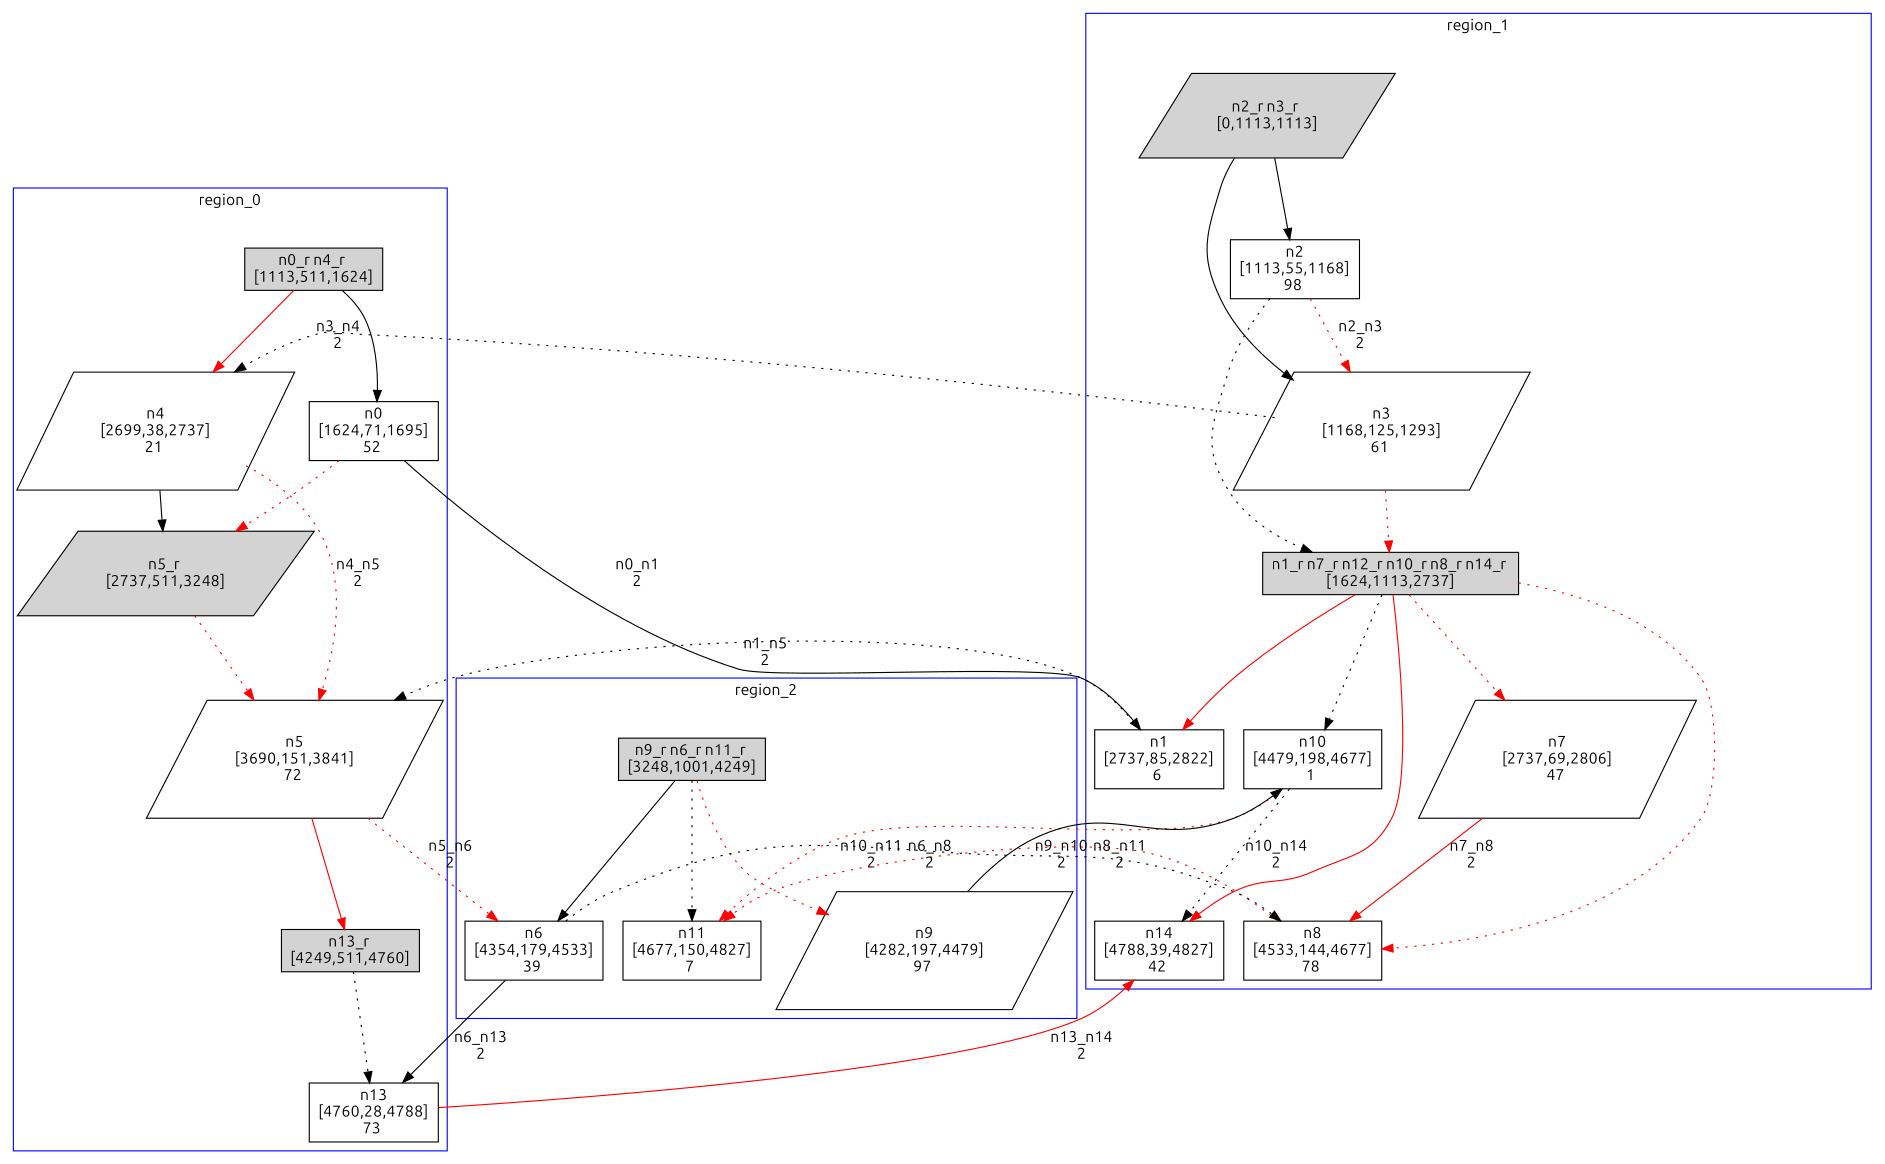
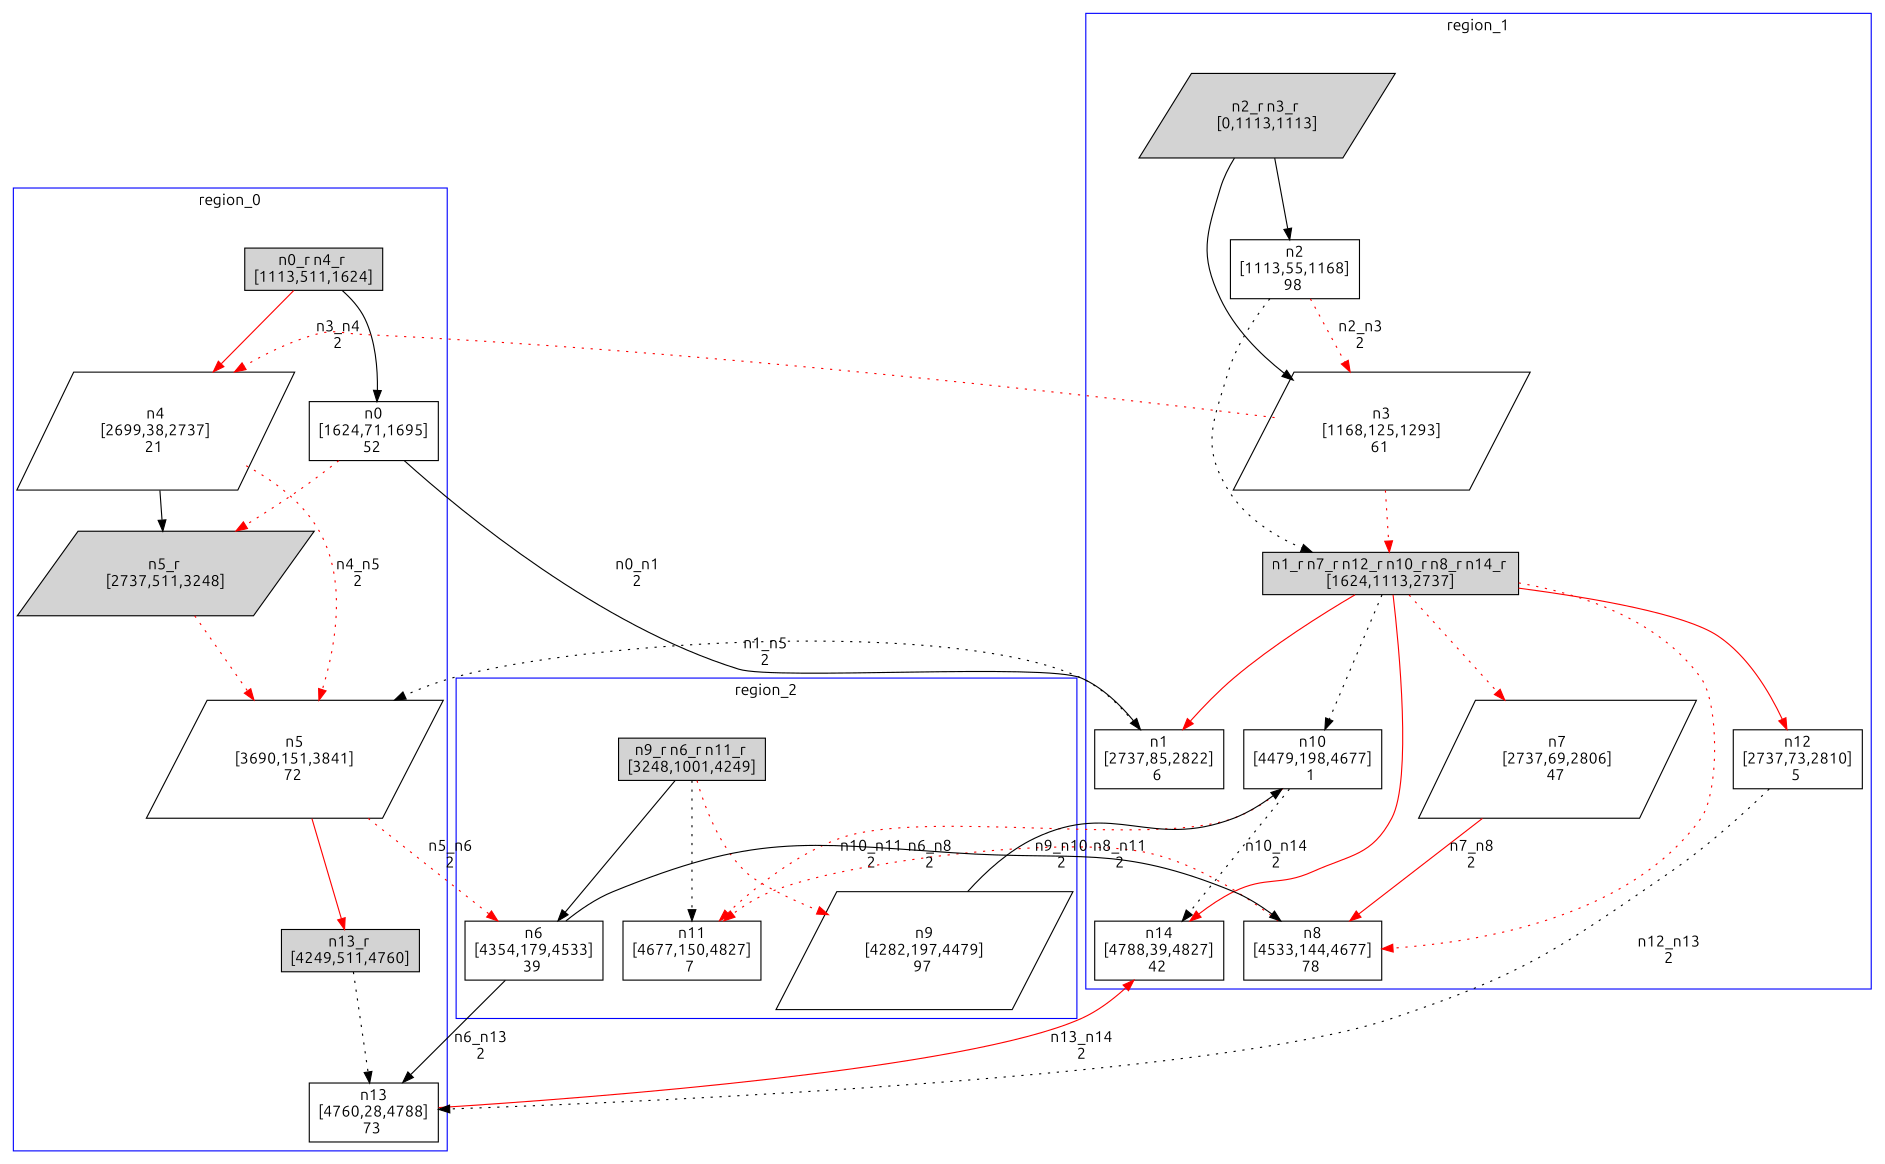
edge "n3 [1168,125,1293] 61" -> "n4 [2699,38,2737] 21": color black -> red
node "n12 [2737,73,2810] 5": added
edge "n6 [4354,179,4533] 39" -> "n8 [4533,144,4677] 78": style dotted -> solid
